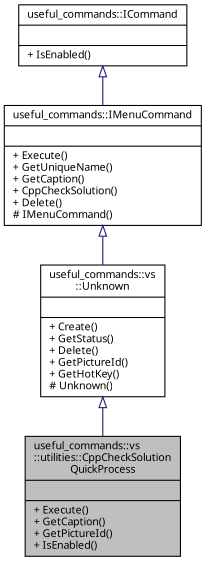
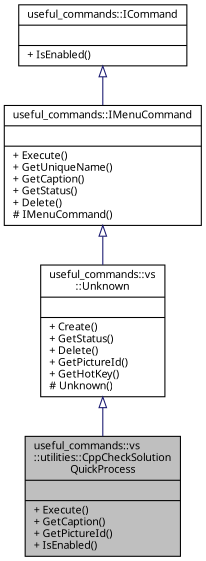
node "useful_commands::IMenuCommand": text "+ CppCheckSolution()" -> "+ GetStatus()"
